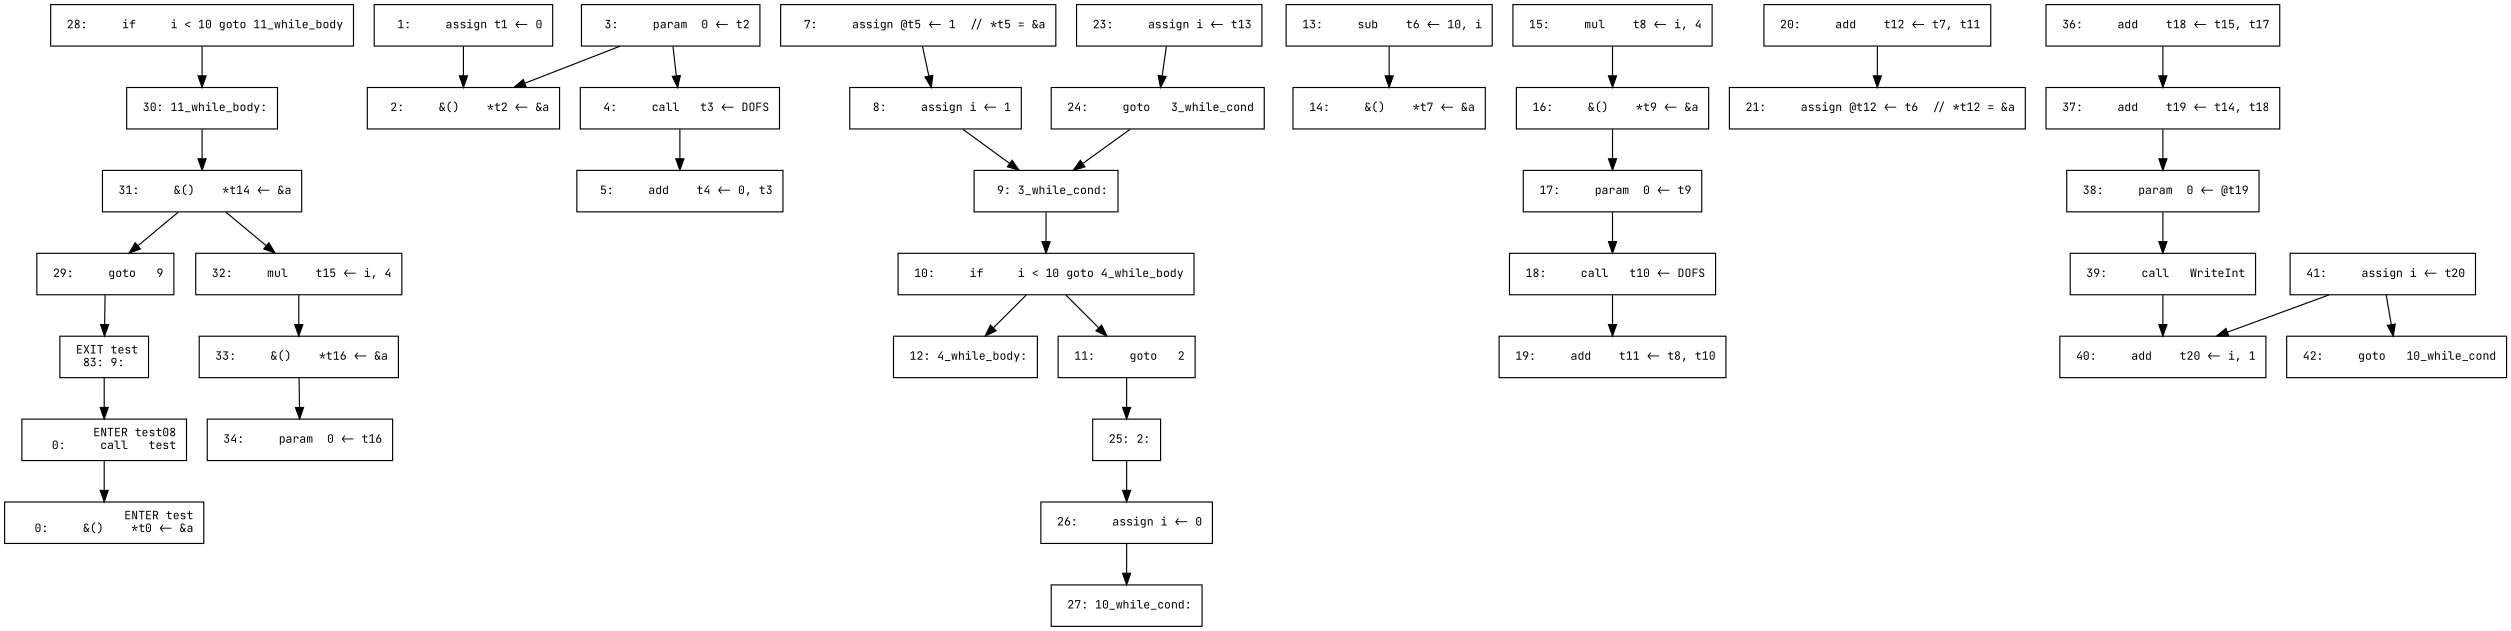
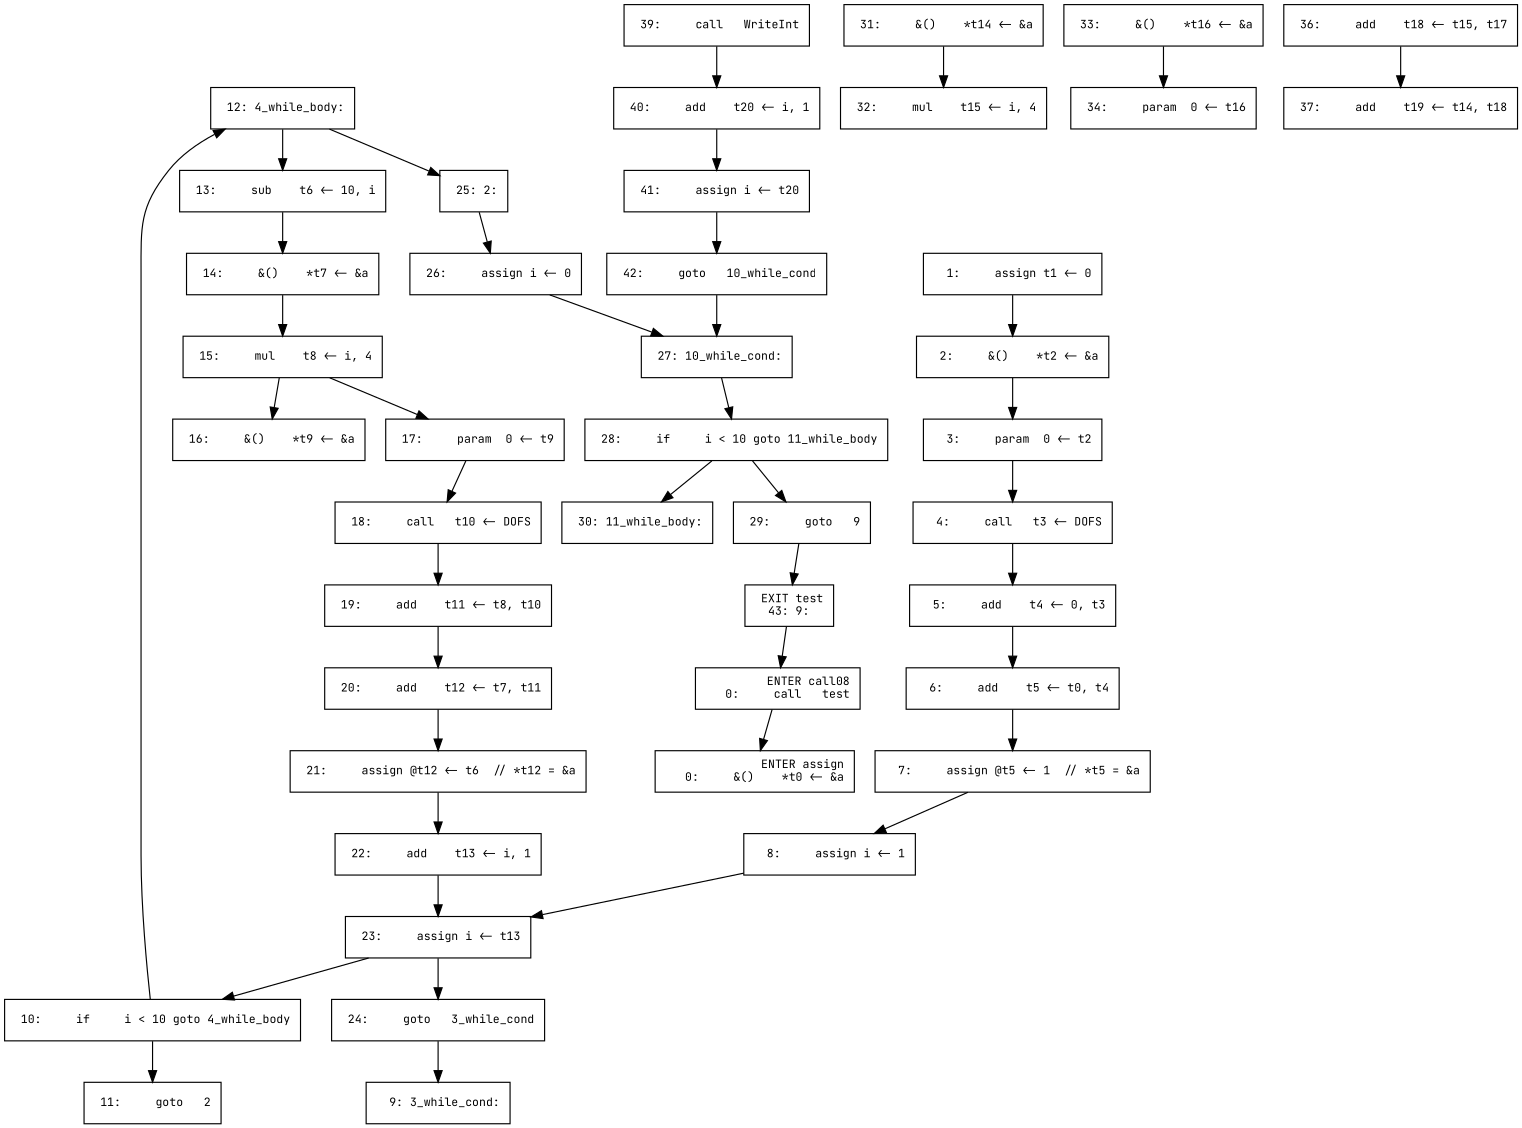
edge "3:     param  0 <- t2" -> "2:     &()    *t2 <- &a": reversed
edge "30: 11_while_body:" -> "31:     &()    *t14 <- &a": removed
edge "12: 4_while_body:" -> "13:     sub    t6 <- 10, i": added
edge "16:     &()    *t9 <- &a" -> "17:     param  0 <- t9": now "15:     mul    t8 <- i, 4" -> "17:     param  0 <- t9"
edge "8:     assign i <- 1" -> "9: 3_while_cond:": now "8:     assign i <- 1" -> "23:     assign i <- t13"
node "38:     param  0 <- @t19": removed
edge "9: 3_while_cond:" -> "10:     if     i < 10 goto 4_while_body": now "23:     assign i <- t13" -> "10:     if     i < 10 goto 4_while_body"
edge "31:     &()    *t14 <- &a" -> "29:     goto   9": now "28:     if     i < 10 goto 11_while_body" -> "29:     goto   9"
edge "14:     &()    *t7 <- &a" -> "15:     mul    t8 <- i, 4": added
edge "32:     mul    t15 <- i, 4" -> "33:     &()    *t16 <- &a": removed
edge "42:     goto   10_while_cond" -> "27: 10_while_cond:": added
edge "41:     assign i <- t20" -> "40:     add    t20 <- i, 1": reversed
node "EXIT test 83: 9:": label "EXIT test 83: 9:" -> "EXIT test 43: 9:"
edge "27: 10_while_cond:" -> "28:     if     i < 10 goto 11_while_body": added
edge "11:     goto   2" -> "25: 2:": now "12: 4_while_body:" -> "25: 2:"
node "ENTER test08 0:     call   test": label "ENTER test08 0:     call   test" -> "ENTER call08 0:     call   test"
node "ENTER test 0:     &()    *t0 <- &a": label "ENTER test 0:     &()    *t0 <- &a" -> "ENTER assign 0:     &()    *t0 <- &a"
edge "19:     add    t11 <- t8, t10" -> "20:     add    t12 <- t7, t11": added
node "6:     add    t5 <- t0, t4": added
node "22:     add    t13 <- i, 1": added
